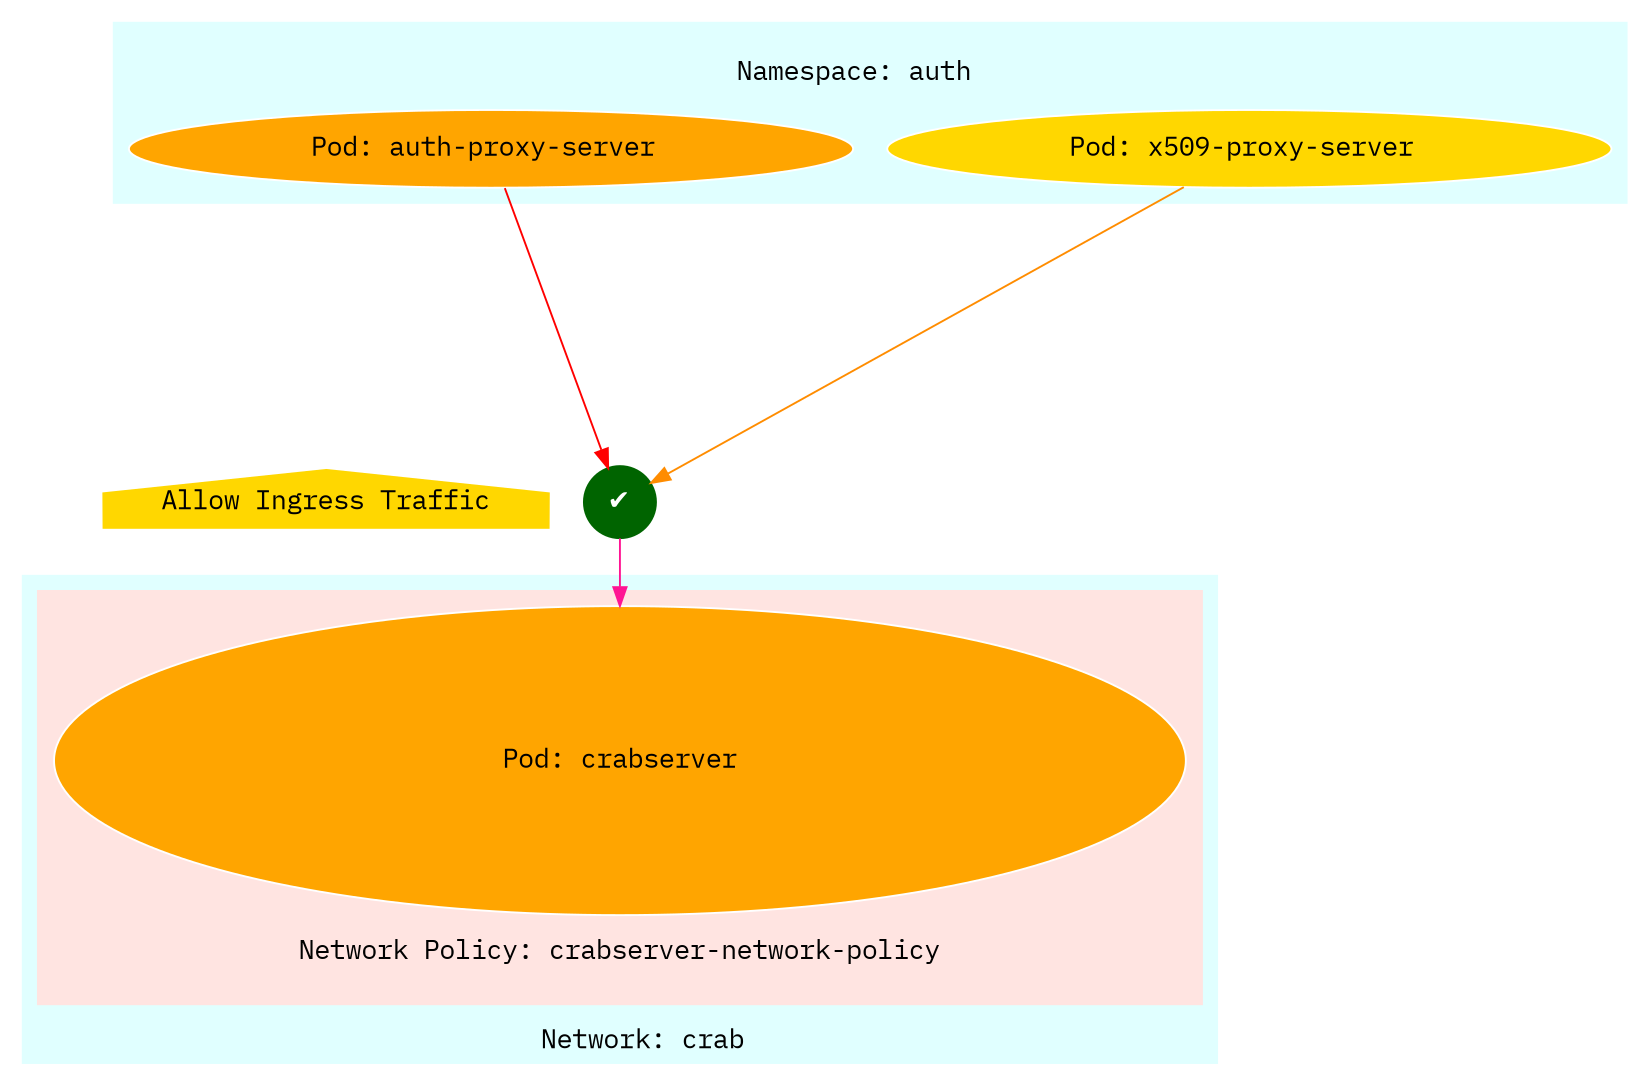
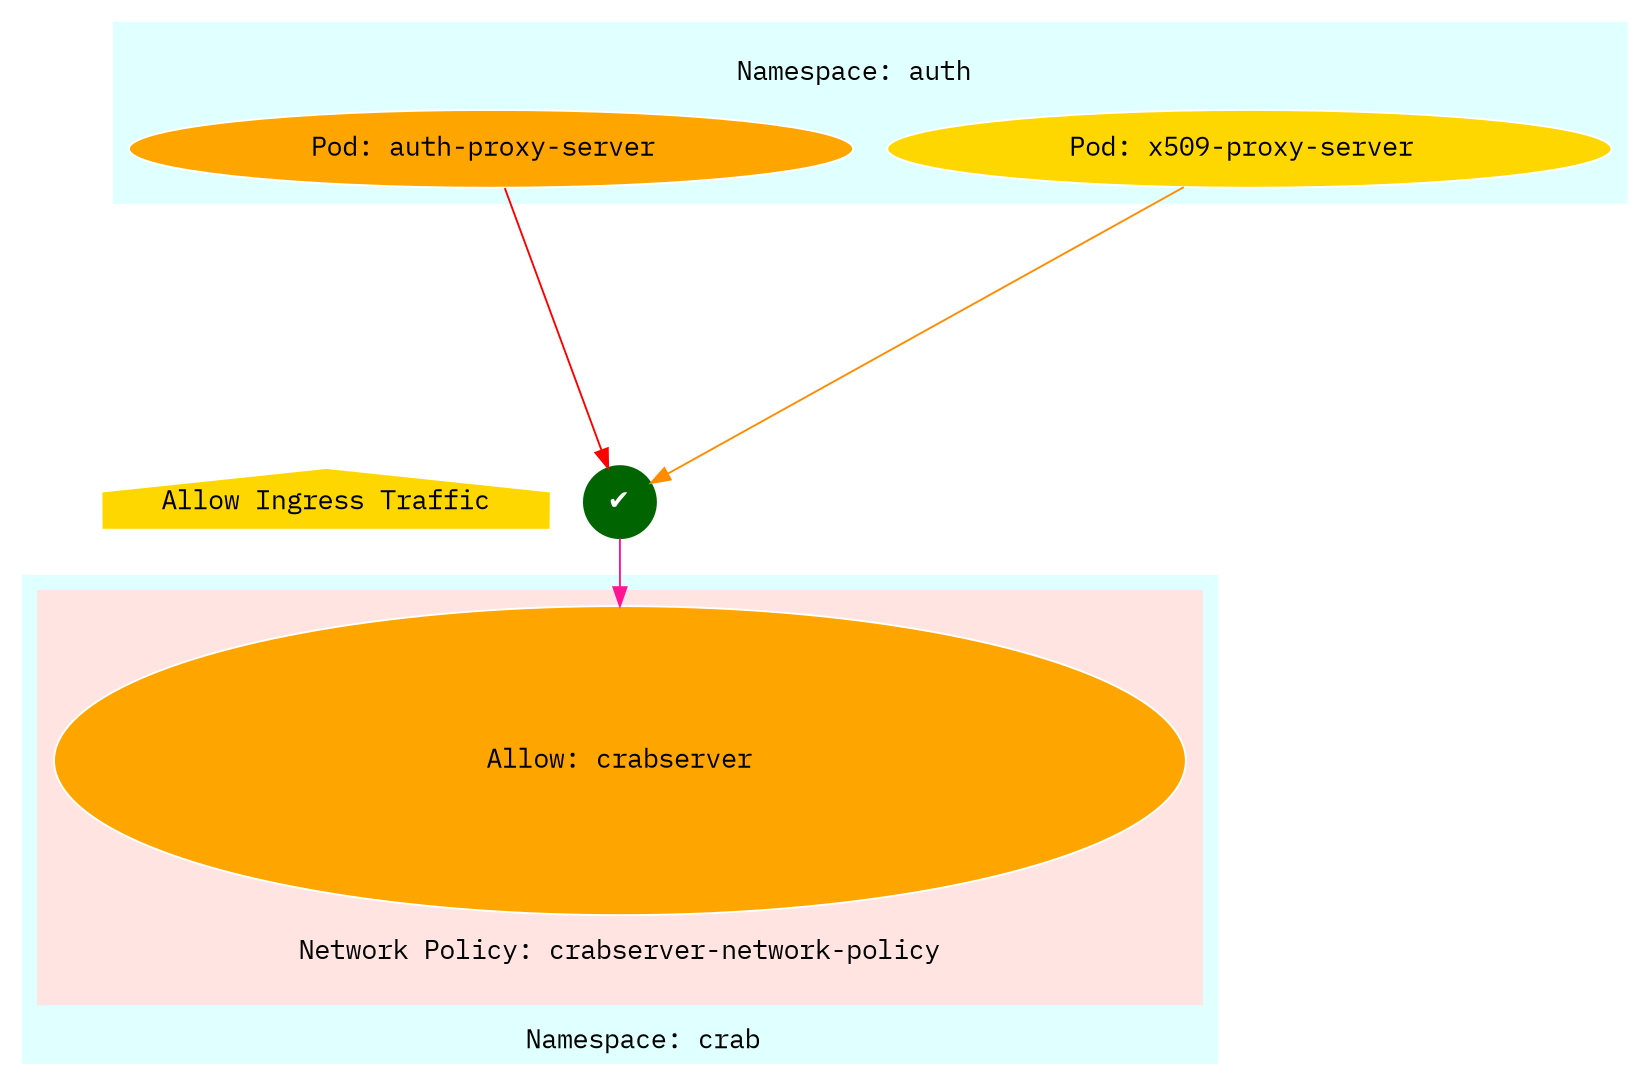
node "Pod: crabserver": label "Pod: crabserver" -> "Allow: crabserver"
cluster "   Network: crab": label "   Network: crab" -> "   Namespace: crab"
